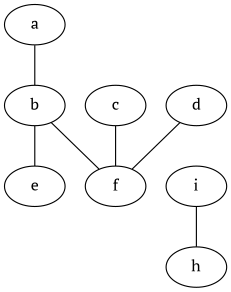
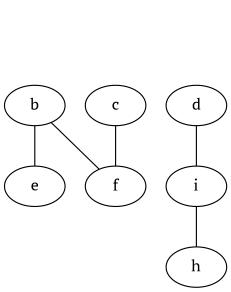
node "a": removed
edge "d" -- "f": now "d" -- "i"
